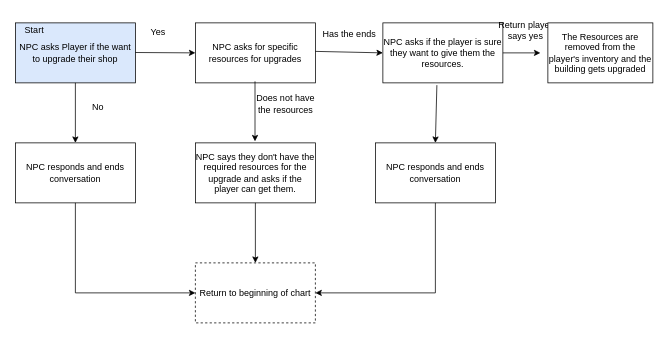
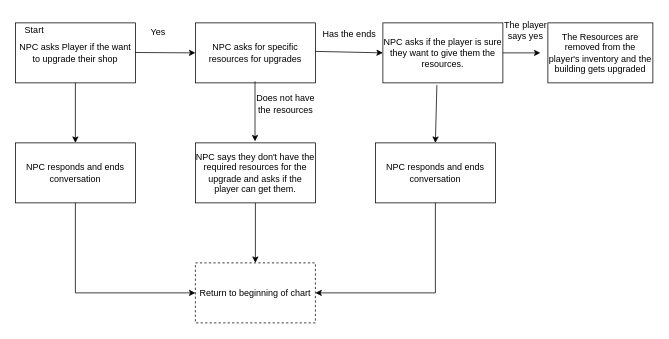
node "Return player says yes": label "Return player says yes" -> "The player says yes"
node "NPC asks Player if the want to upgrade their shop": fillcolor #dae8fc -> #ffffff
node "No": removed
